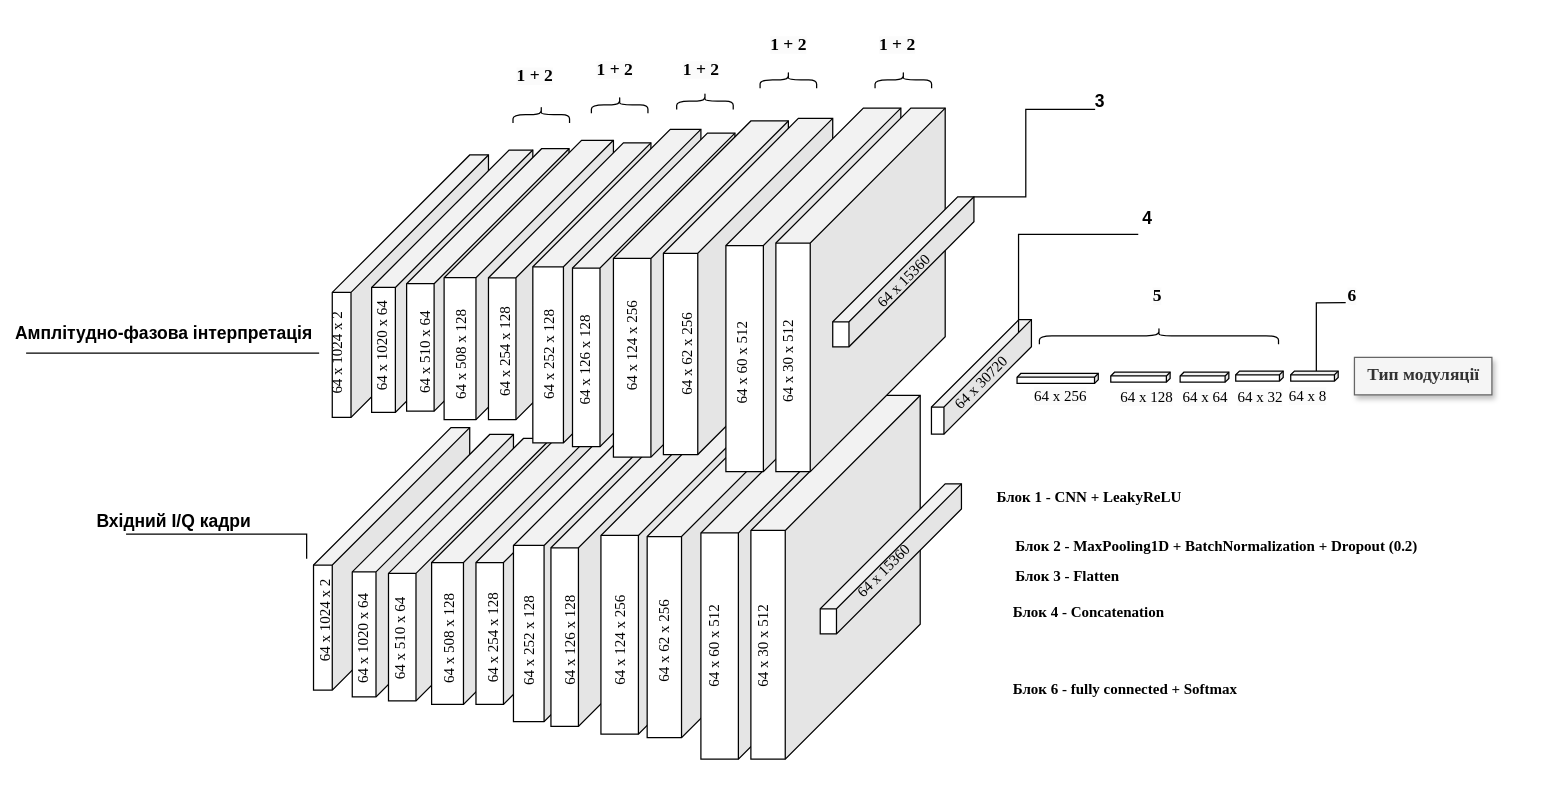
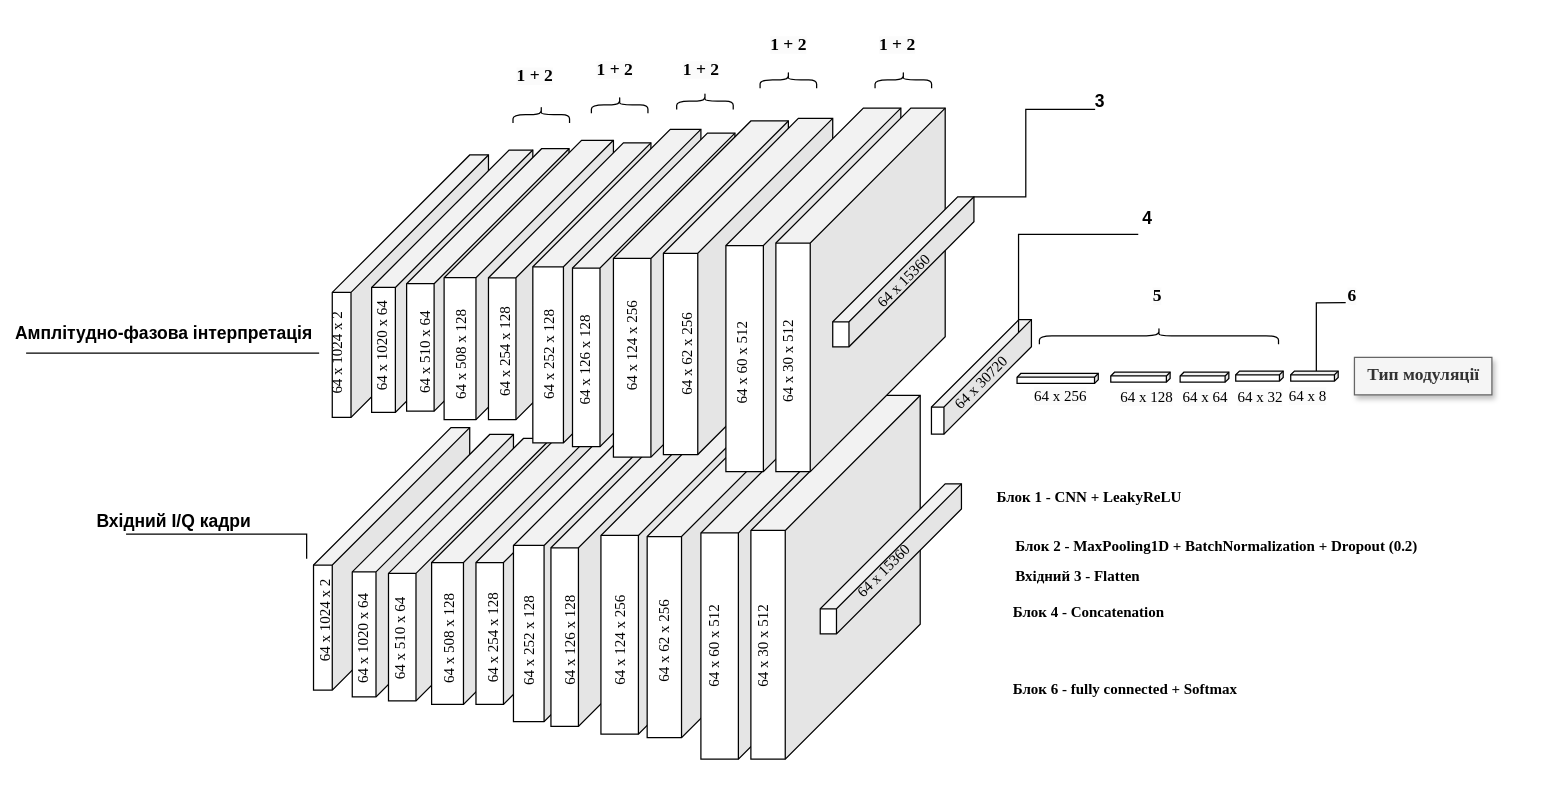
node "Блок 3 - Flatten": label "Блок 3 - Flatten" -> "Вхідний 3 - Flatten"
